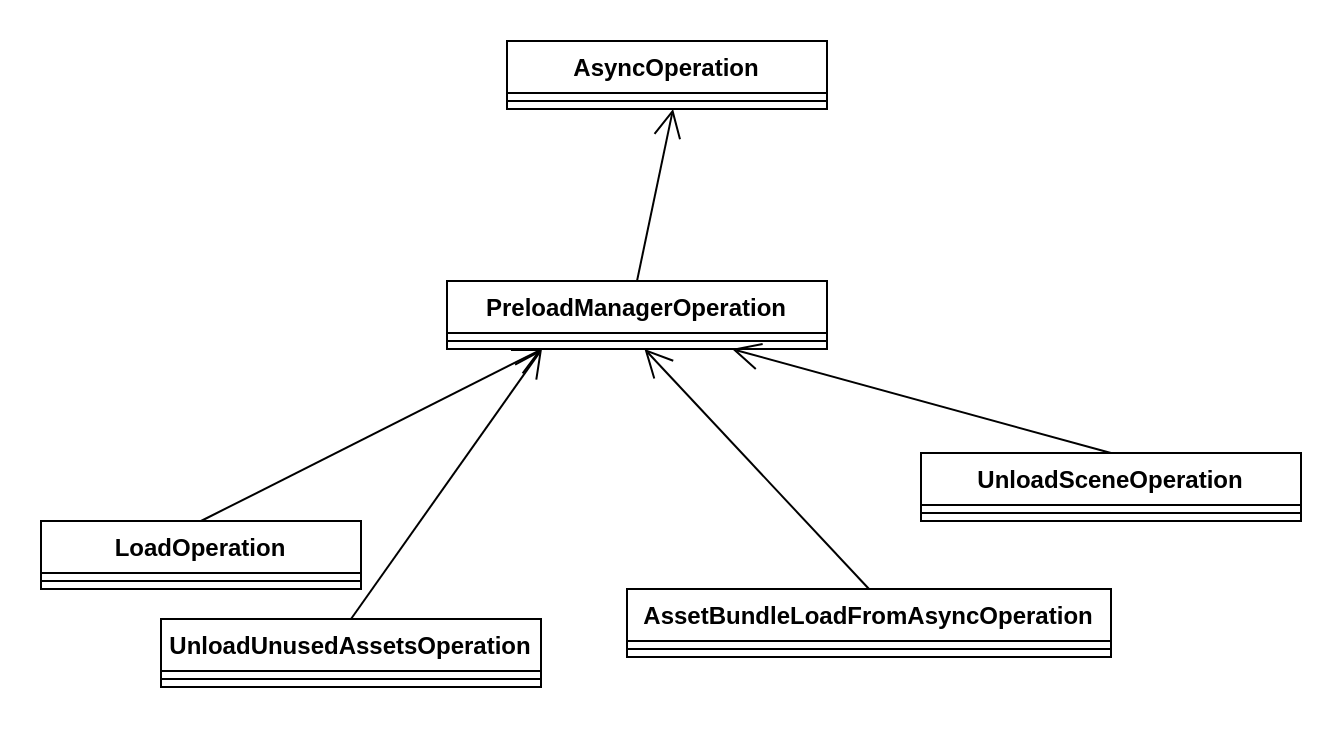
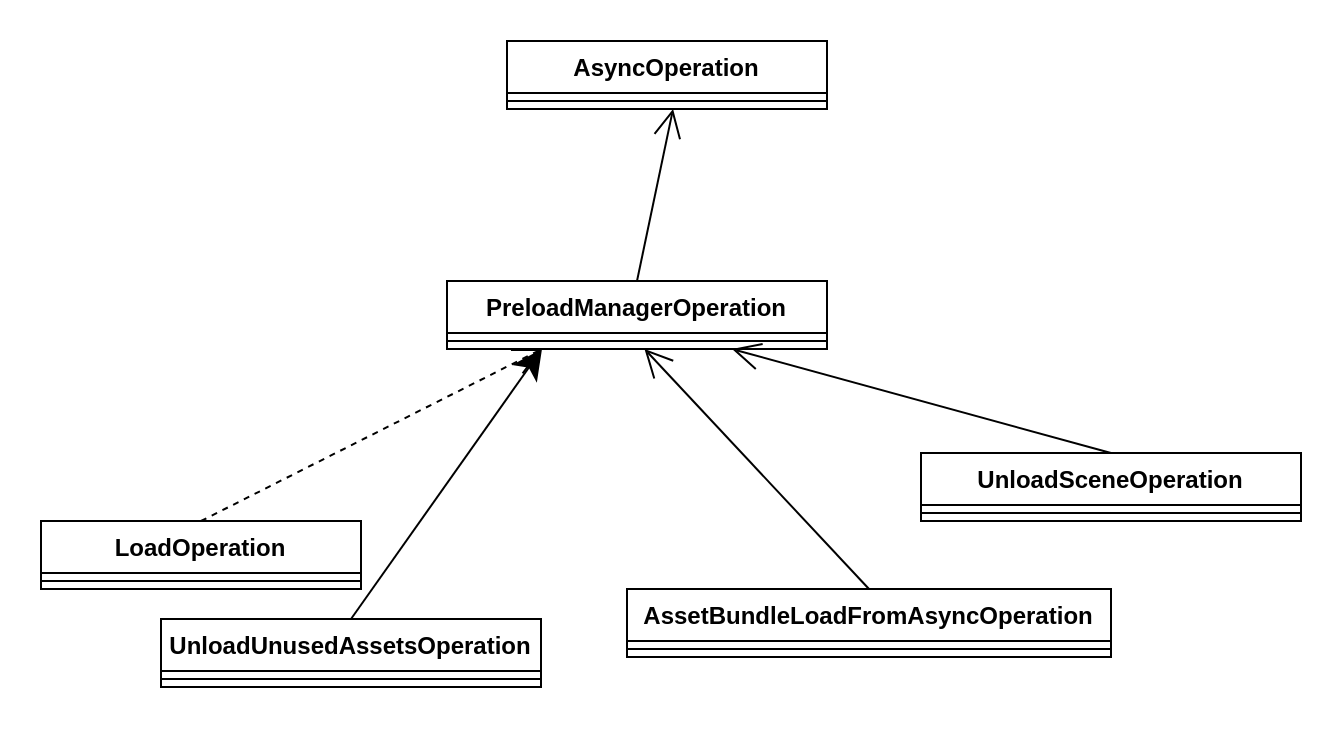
edge "UnloadUnusedAssetsOperation" -> "PreloadManagerOperation": arrowhead open -> classic
edge "LoadOperation" -> "PreloadManagerOperation": style solid -> dashed
